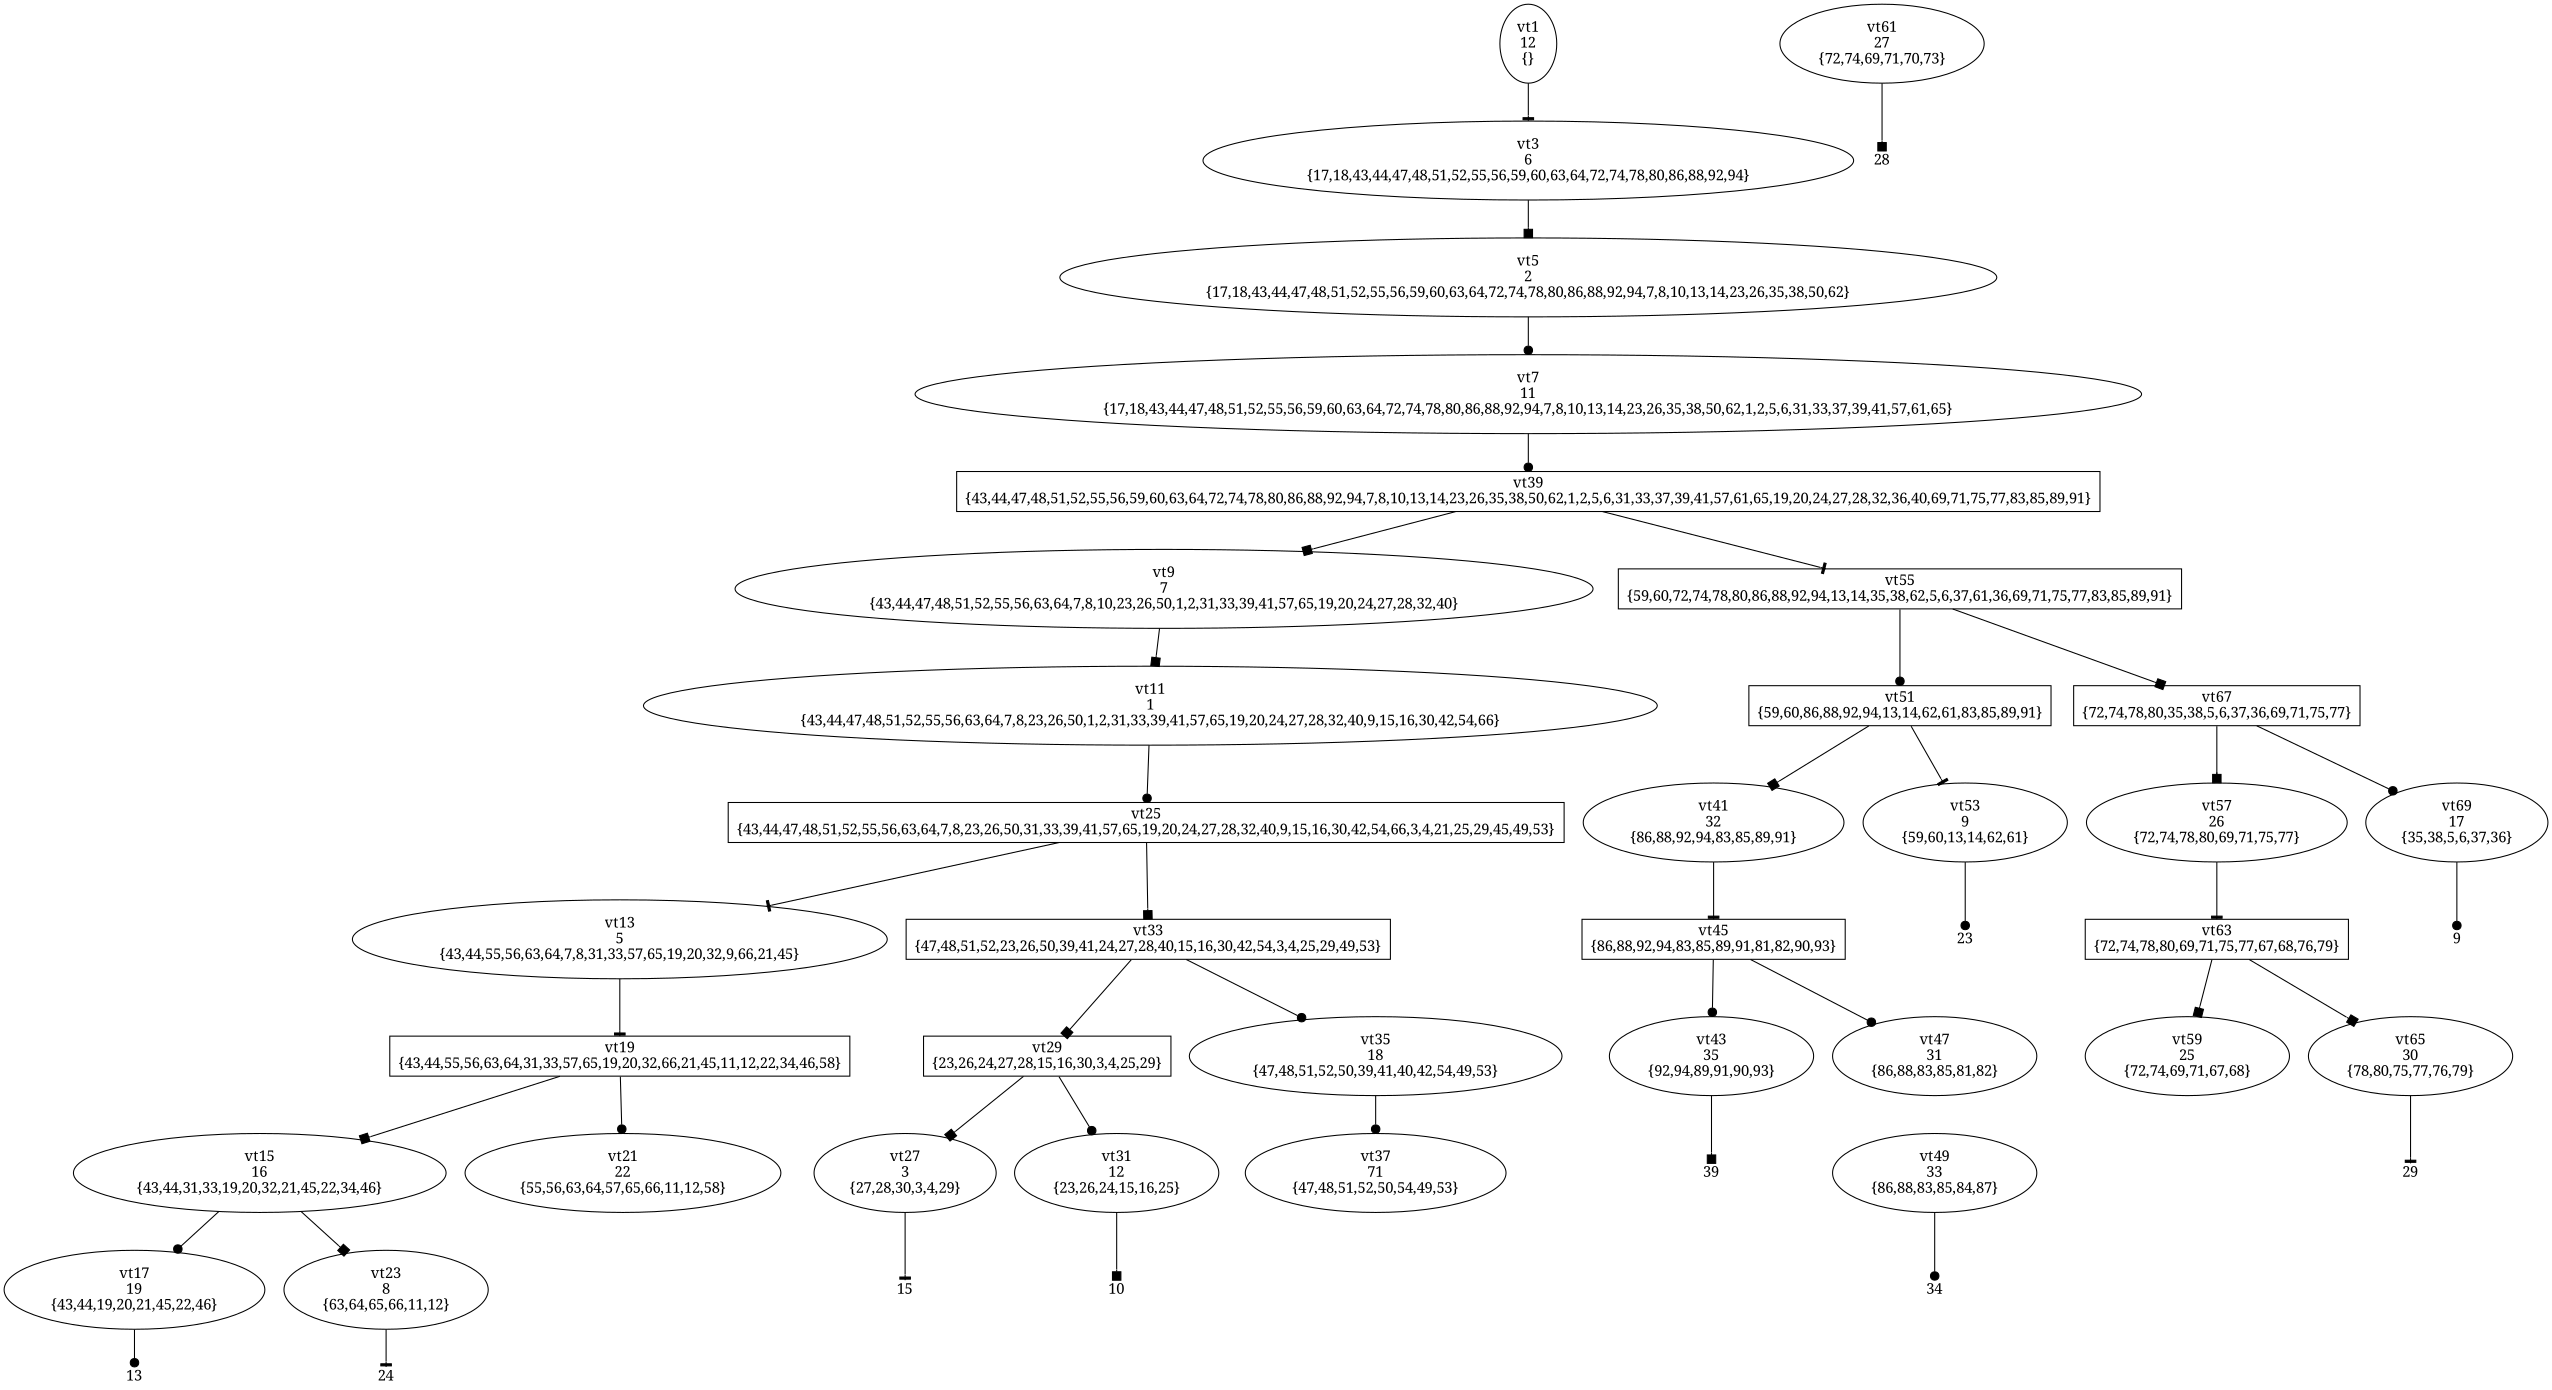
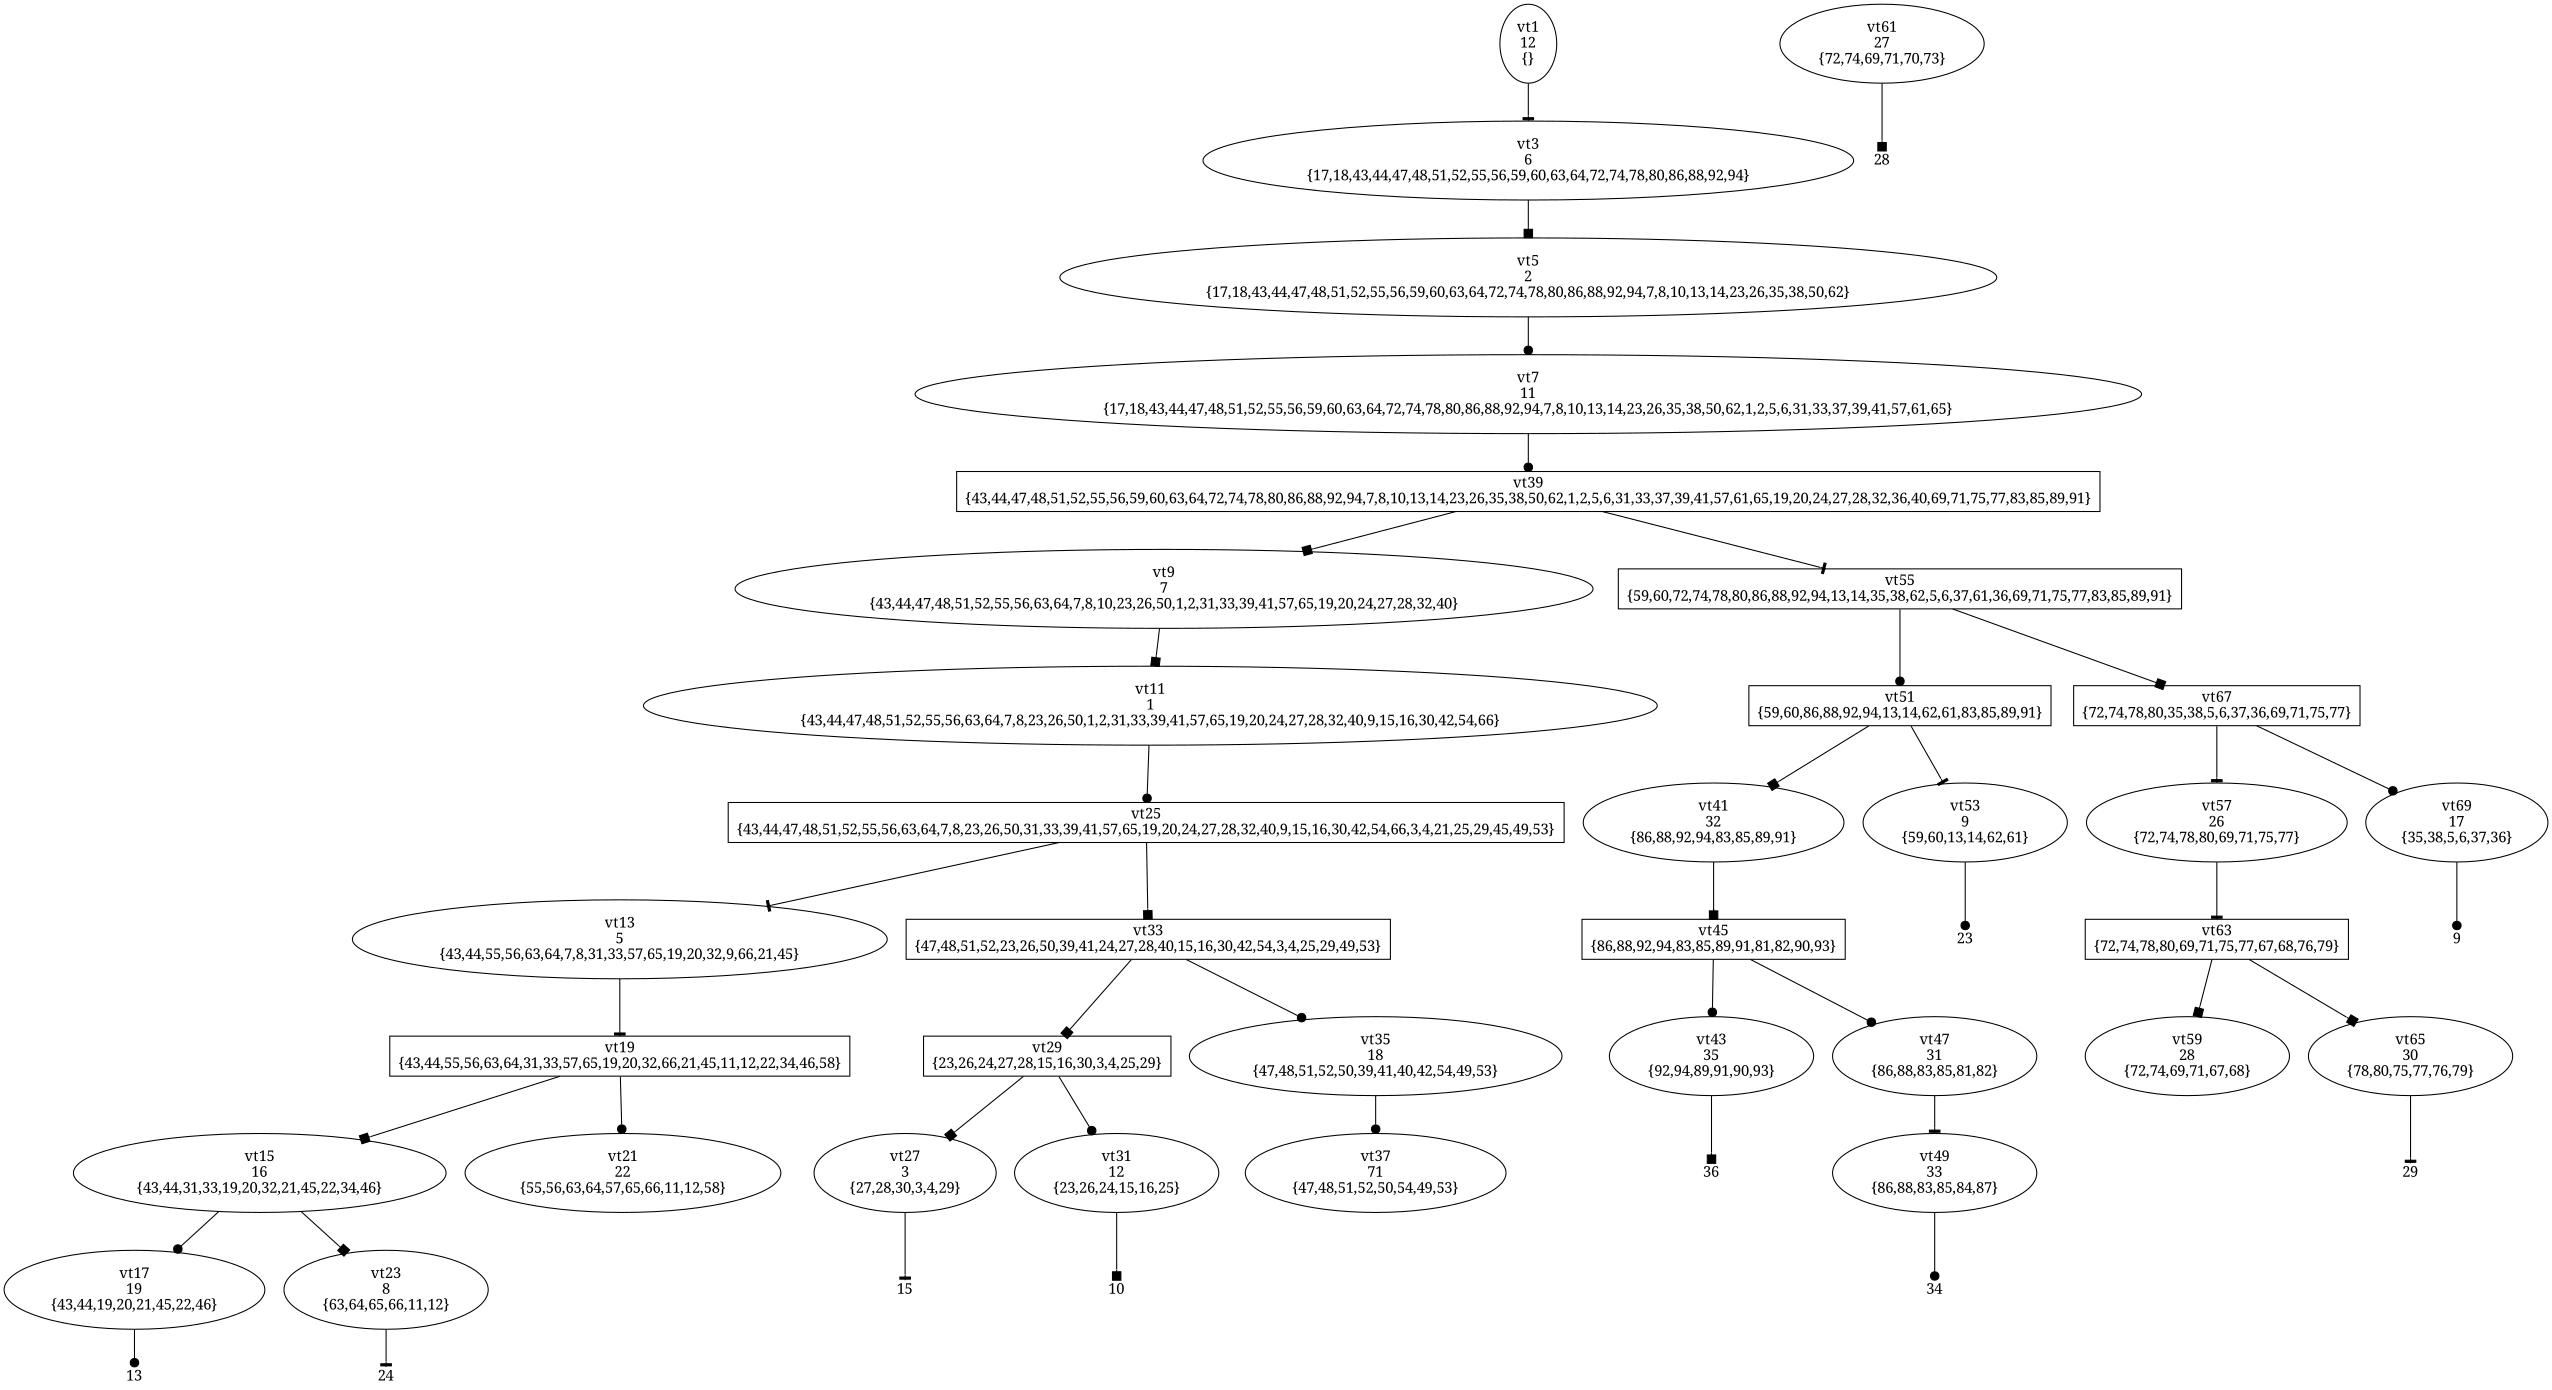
edge "vt67 {72,74,78,80,35,38,5,6,37,36,69,71,75,77}" -> "vt57 26 {72,74,78,80,69,71,75,77}": arrowhead box -> tee
edge "vt41 32 {86,88,92,94,83,85,89,91}" -> "vt45 {86,88,92,94,83,85,89,91,81,82,90,93}": arrowhead tee -> box
node "vt59 25 {72,74,69,71,67,68}": label "vt59 25 {72,74,69,71,67,68}" -> "vt59 28 {72,74,69,71,67,68}"
edge "vt47 31 {86,88,83,85,81,82}" -> "vt49 33 {86,88,83,85,84,87}": added
node "39": label "39" -> "36"
